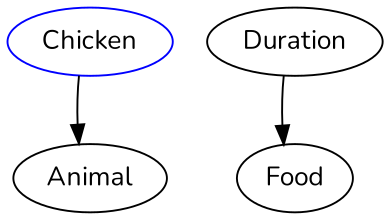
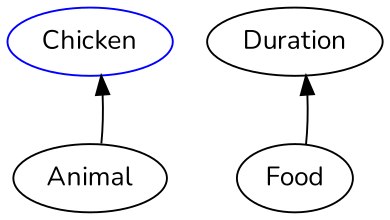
edge "Chicken" -> "Animal": reversed
edge "Duration" -> "Food": reversed
